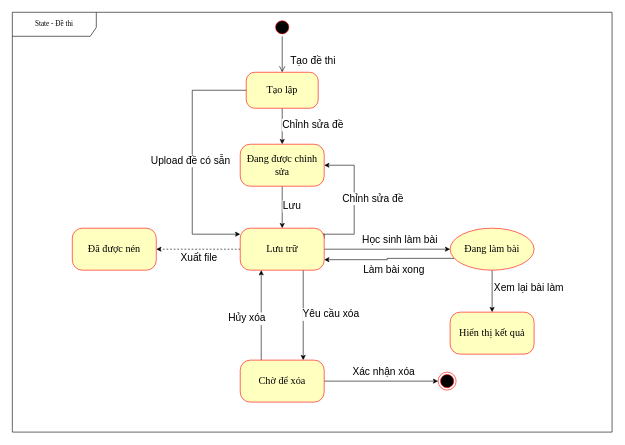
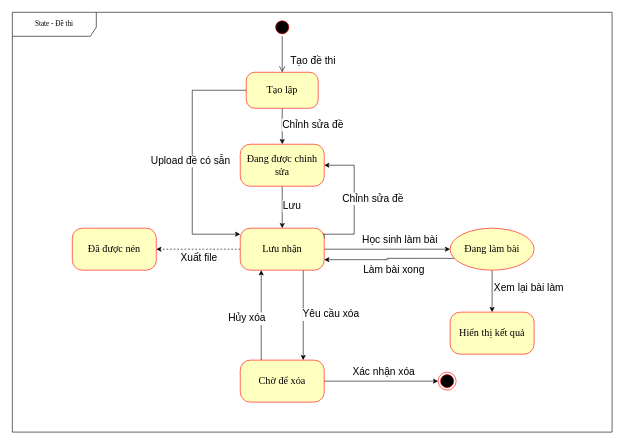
node "Lưu trữ": label "Lưu trữ" -> "Lưu nhận"
